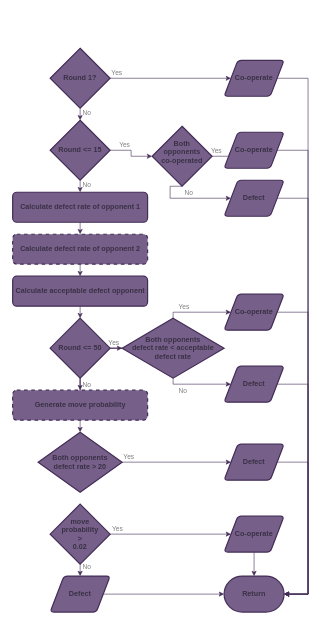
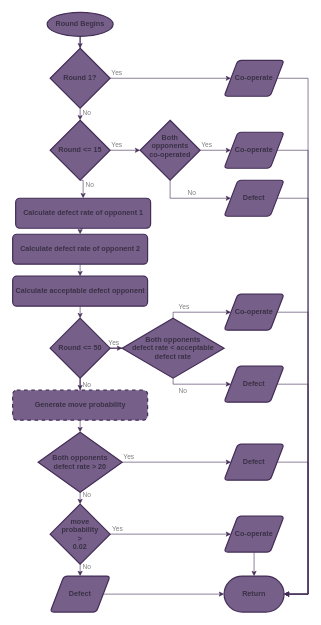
node "Round Begins": added
edge "Round Begins" -> "Round 1?": added
node "Both opponents co-operated": moved (182, 156) -> (170, 150)
node "Calculate defect rate of opponent 1": moved (80, 207) -> (83, 213)
node "Calculate defect rate of opponent 2": style dashed -> solid
edge "Both opponents defect rate > 20" -> "move probability > 0.02": added, label "No"
